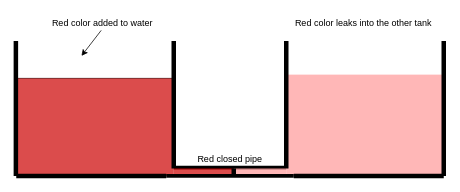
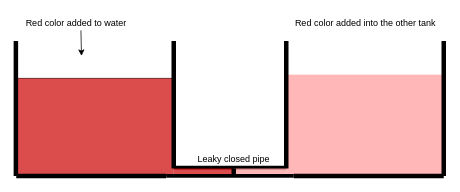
node "Red color added to water": moved (107, 23) -> (81, 23)
node "Red color leaks into the other tank": label "Red color leaks into the other tank" -> "Red color added into the other tank"
node "Red closed pipe": label "Red closed pipe" -> "Leaky closed pipe"
